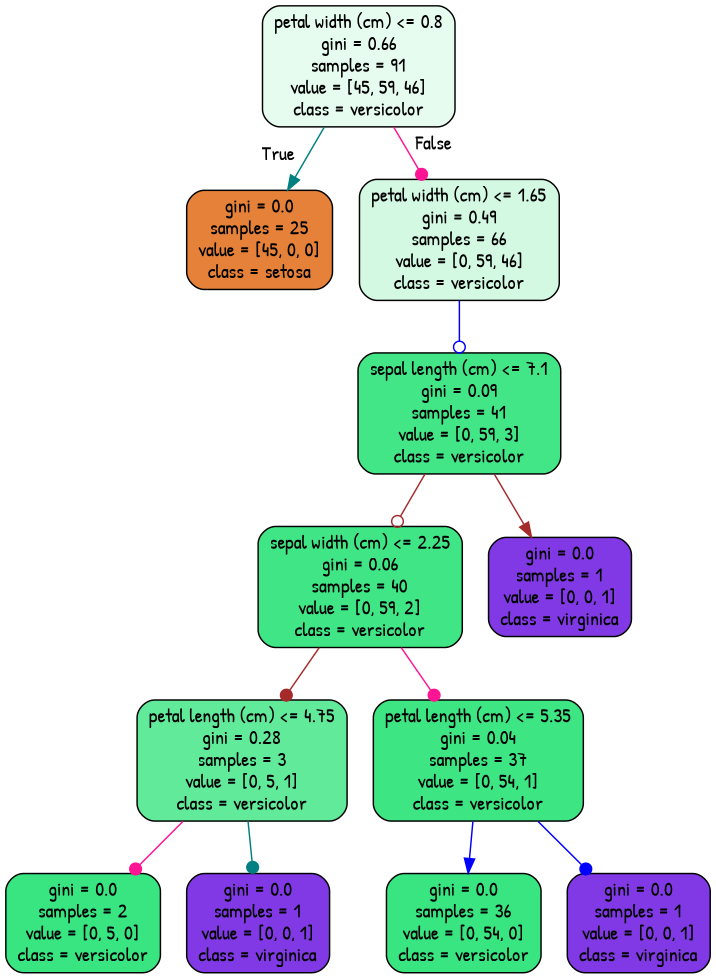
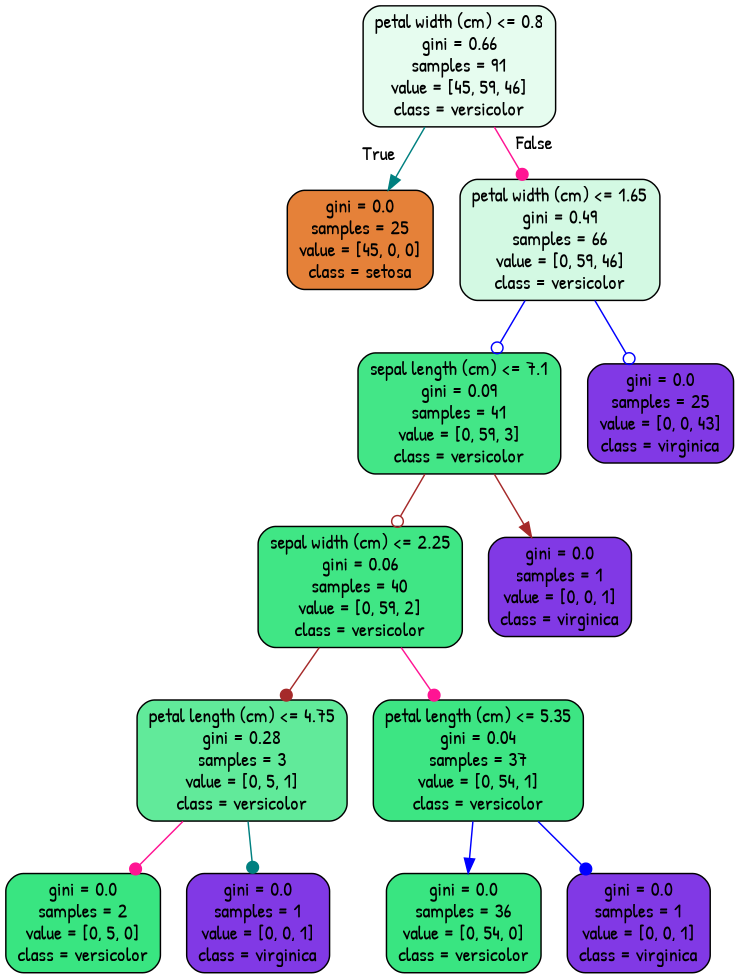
node "gini = 0.0 samples = 25 value = [0, 0, 43] class = virginica": added
